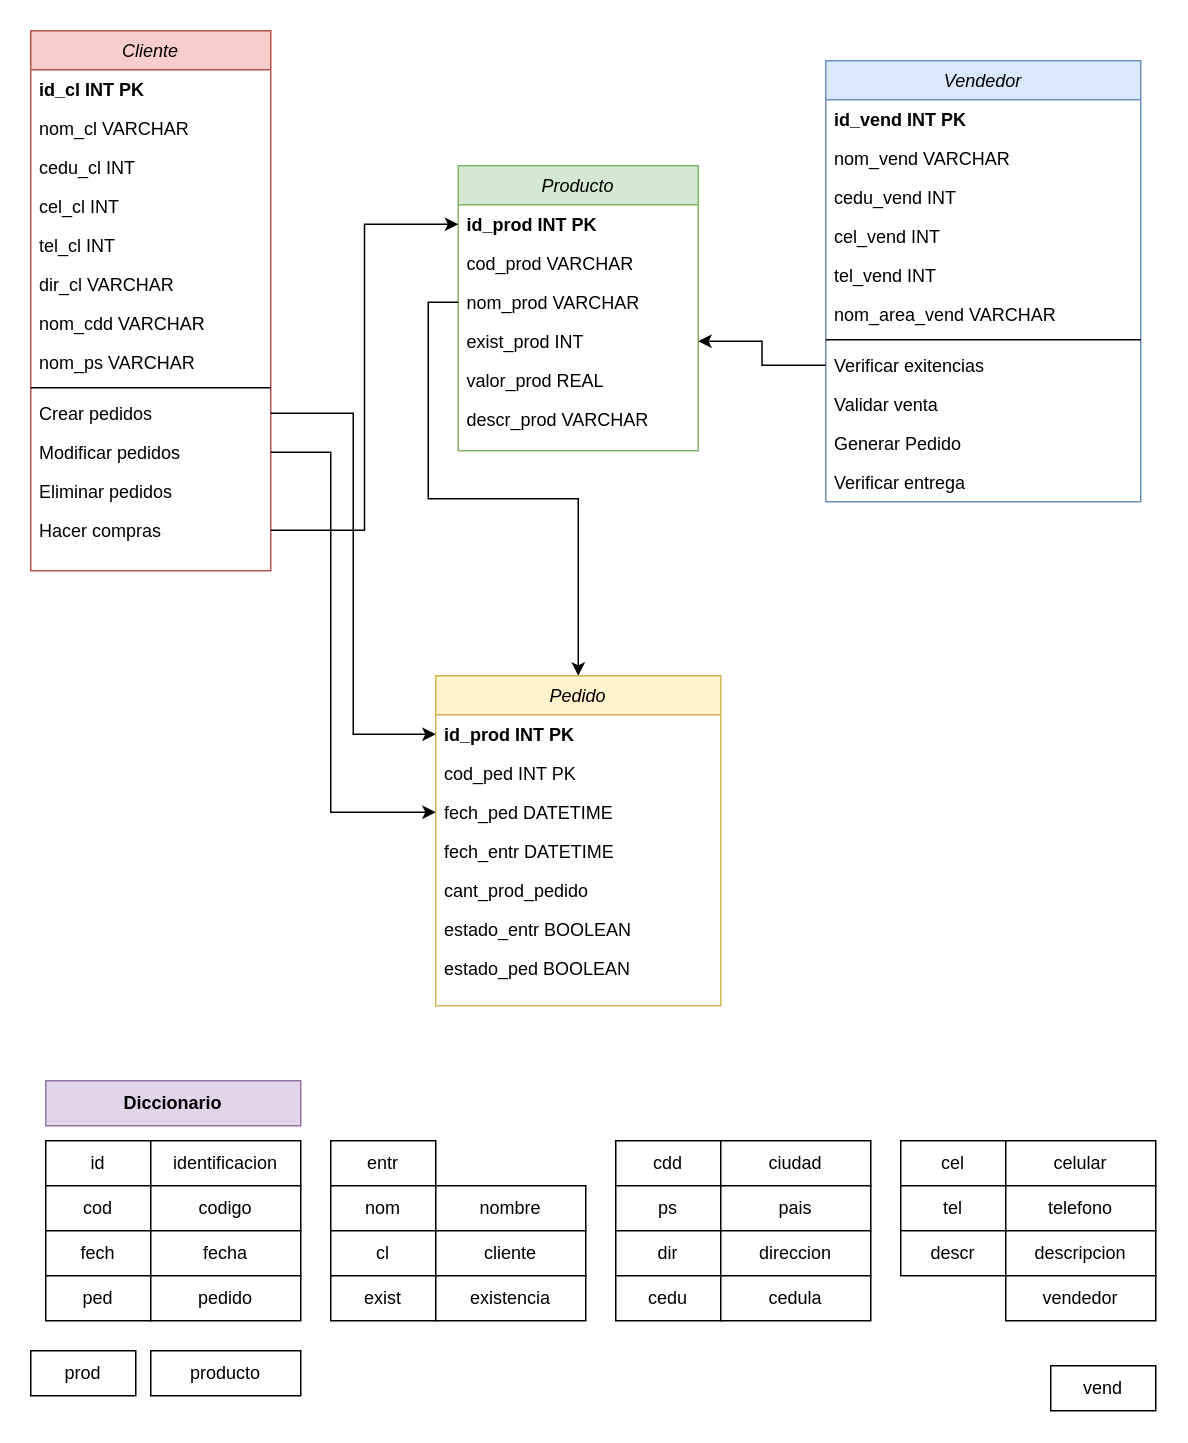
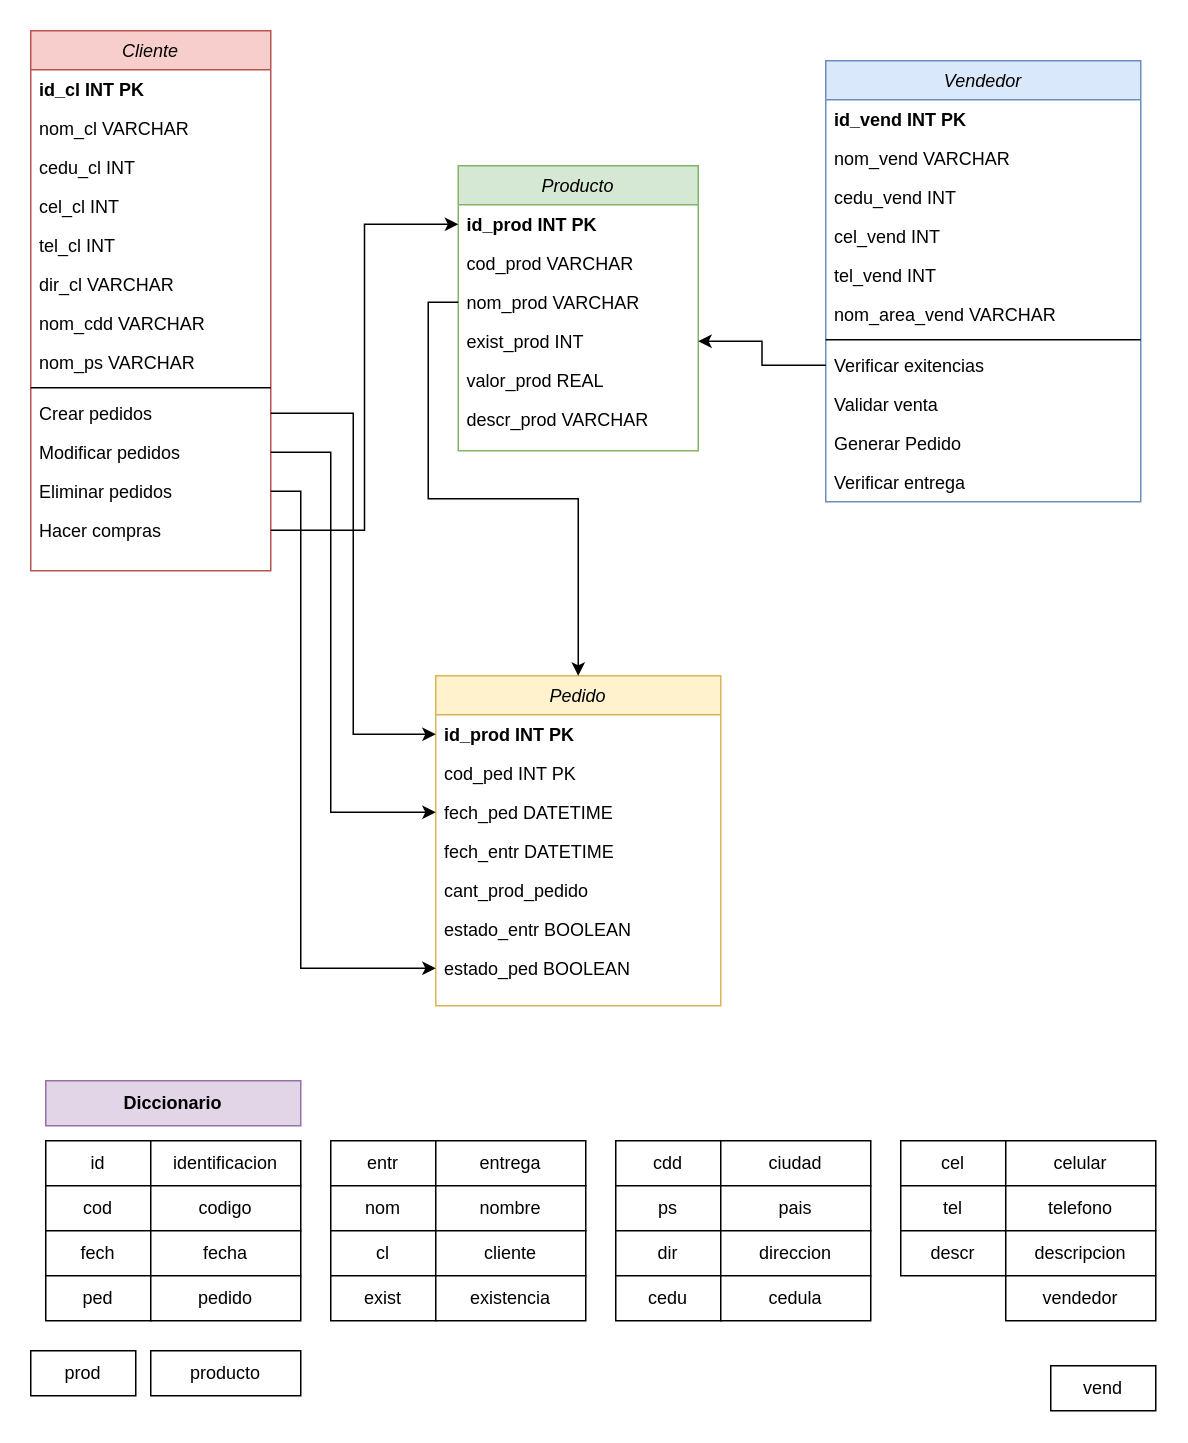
edge "Eliminar pedidos" -> "estado_ped BOOLEAN": added
node "entrega": added
